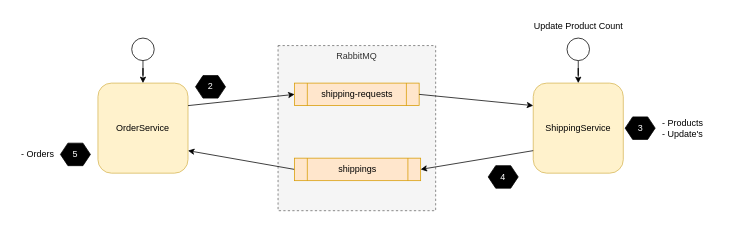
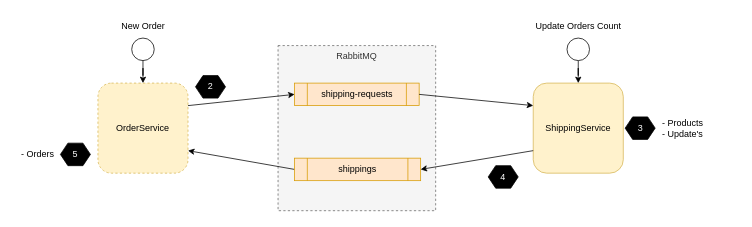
node "New Order": added
node "Update Product Count": label "Update Product Count" -> "Update Orders Count"
node "OrderService": style solid -> dashed
